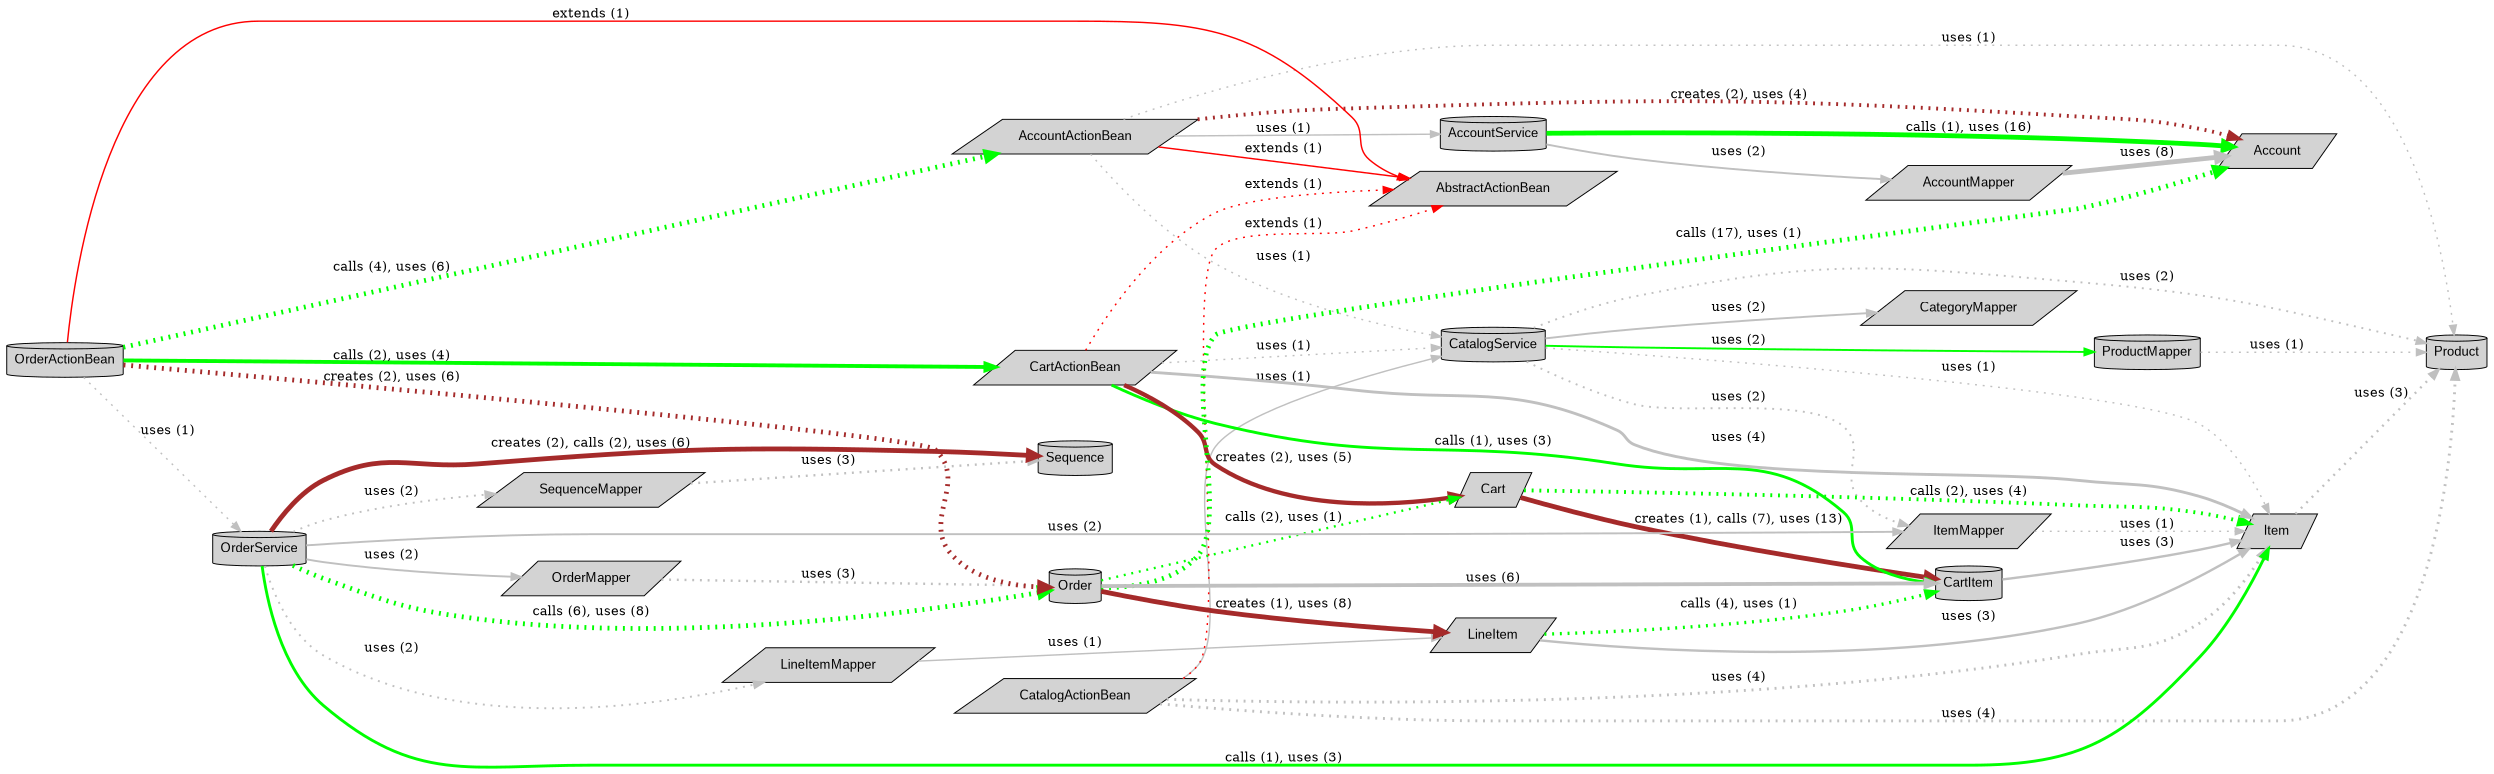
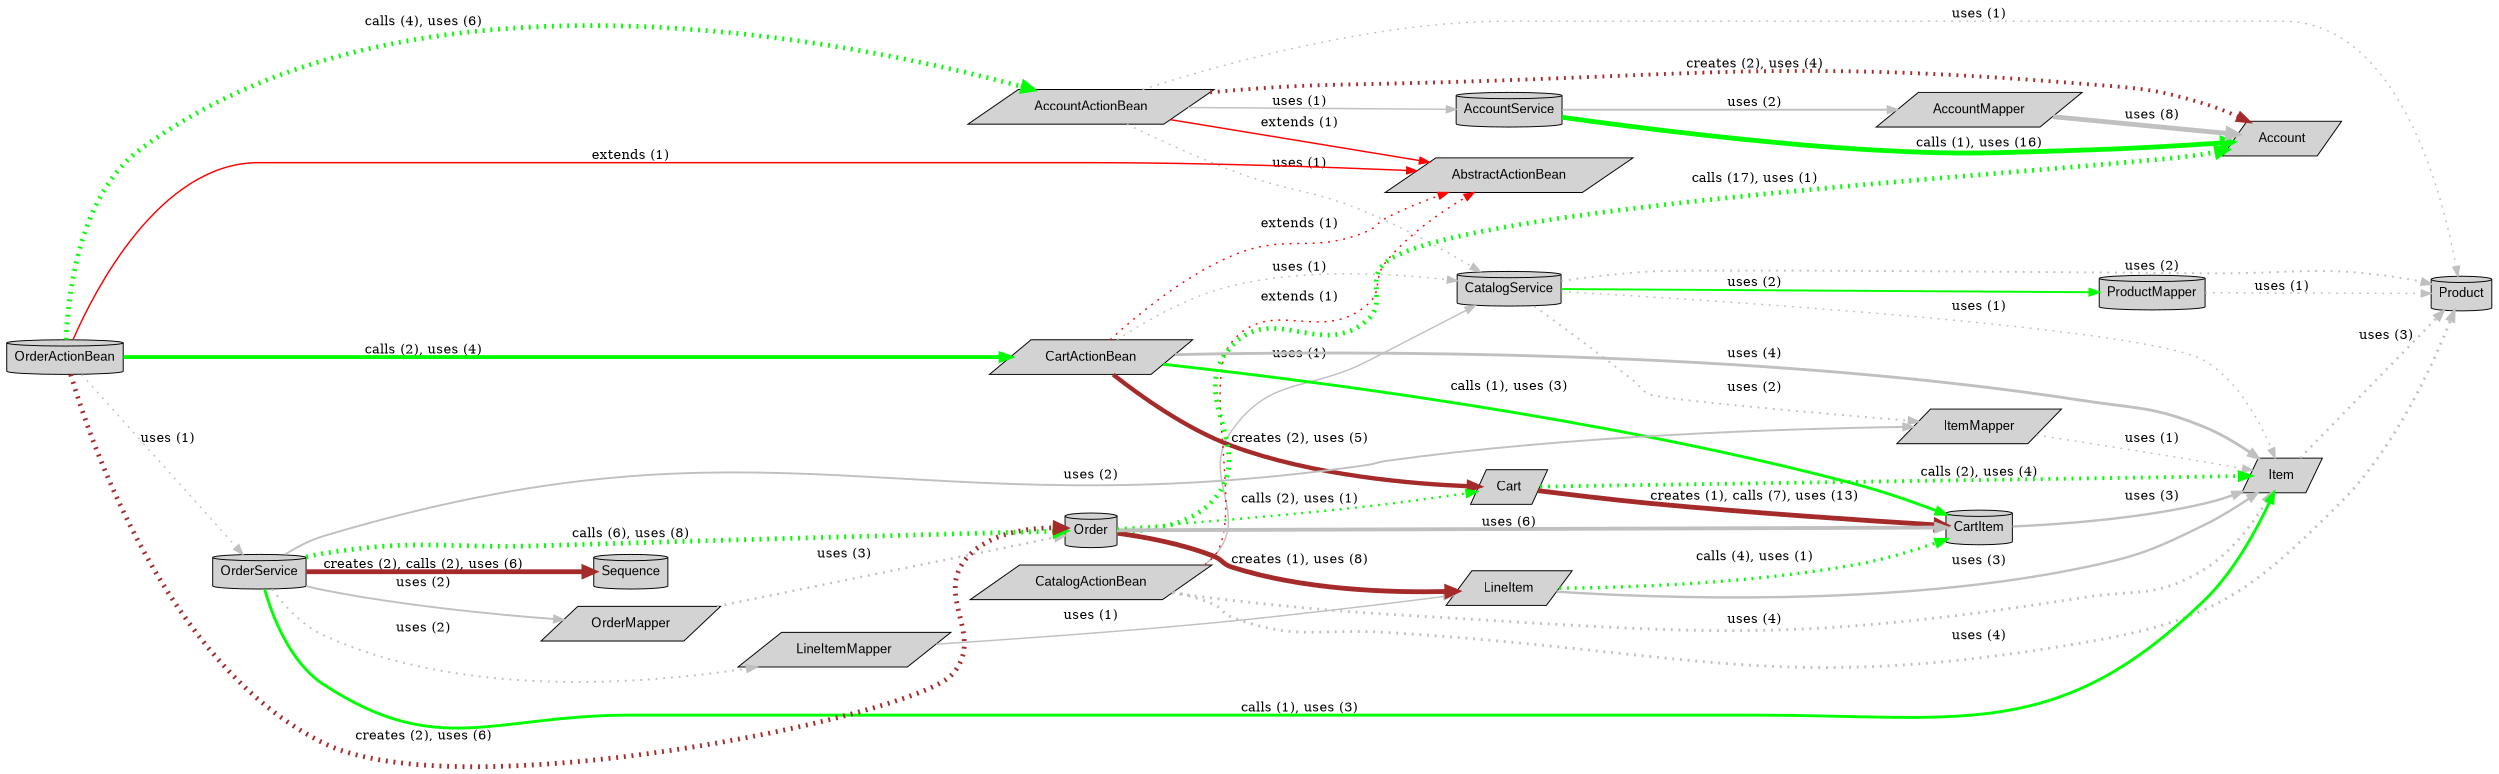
node "CategoryMapper": removed
node "SequenceMapper": removed
